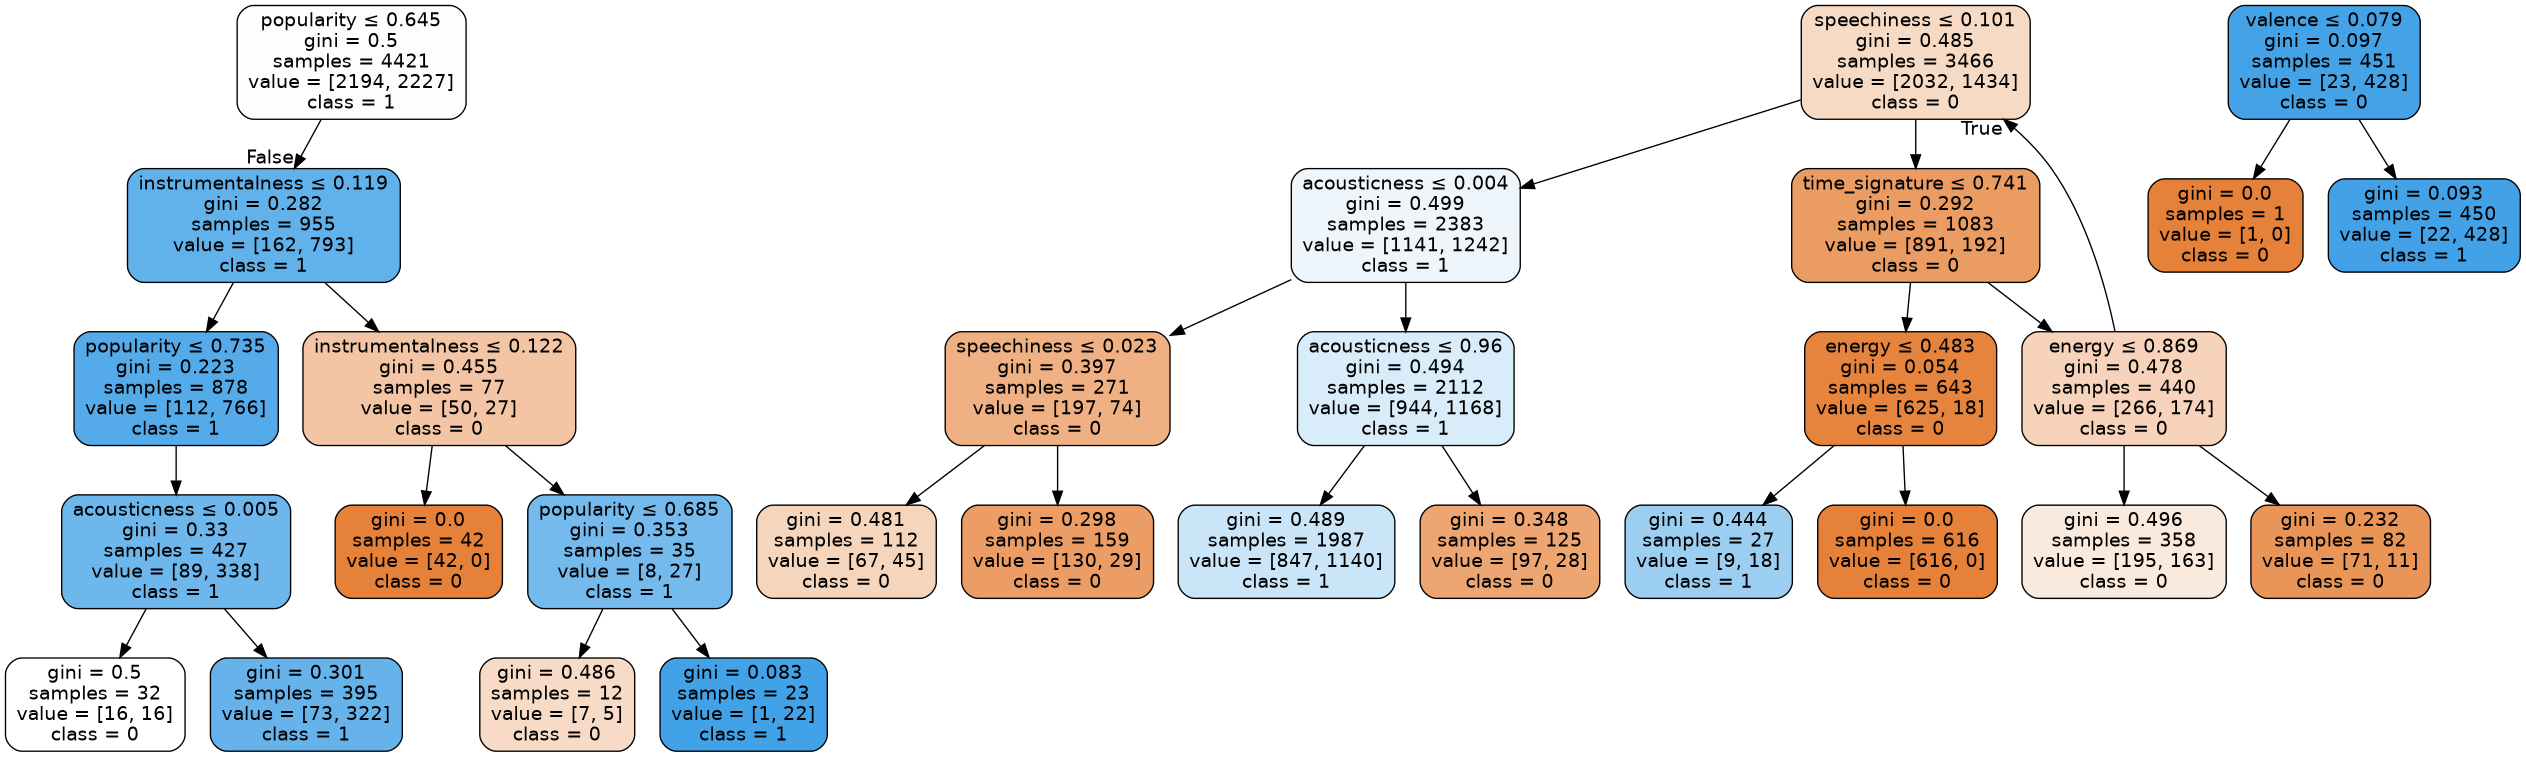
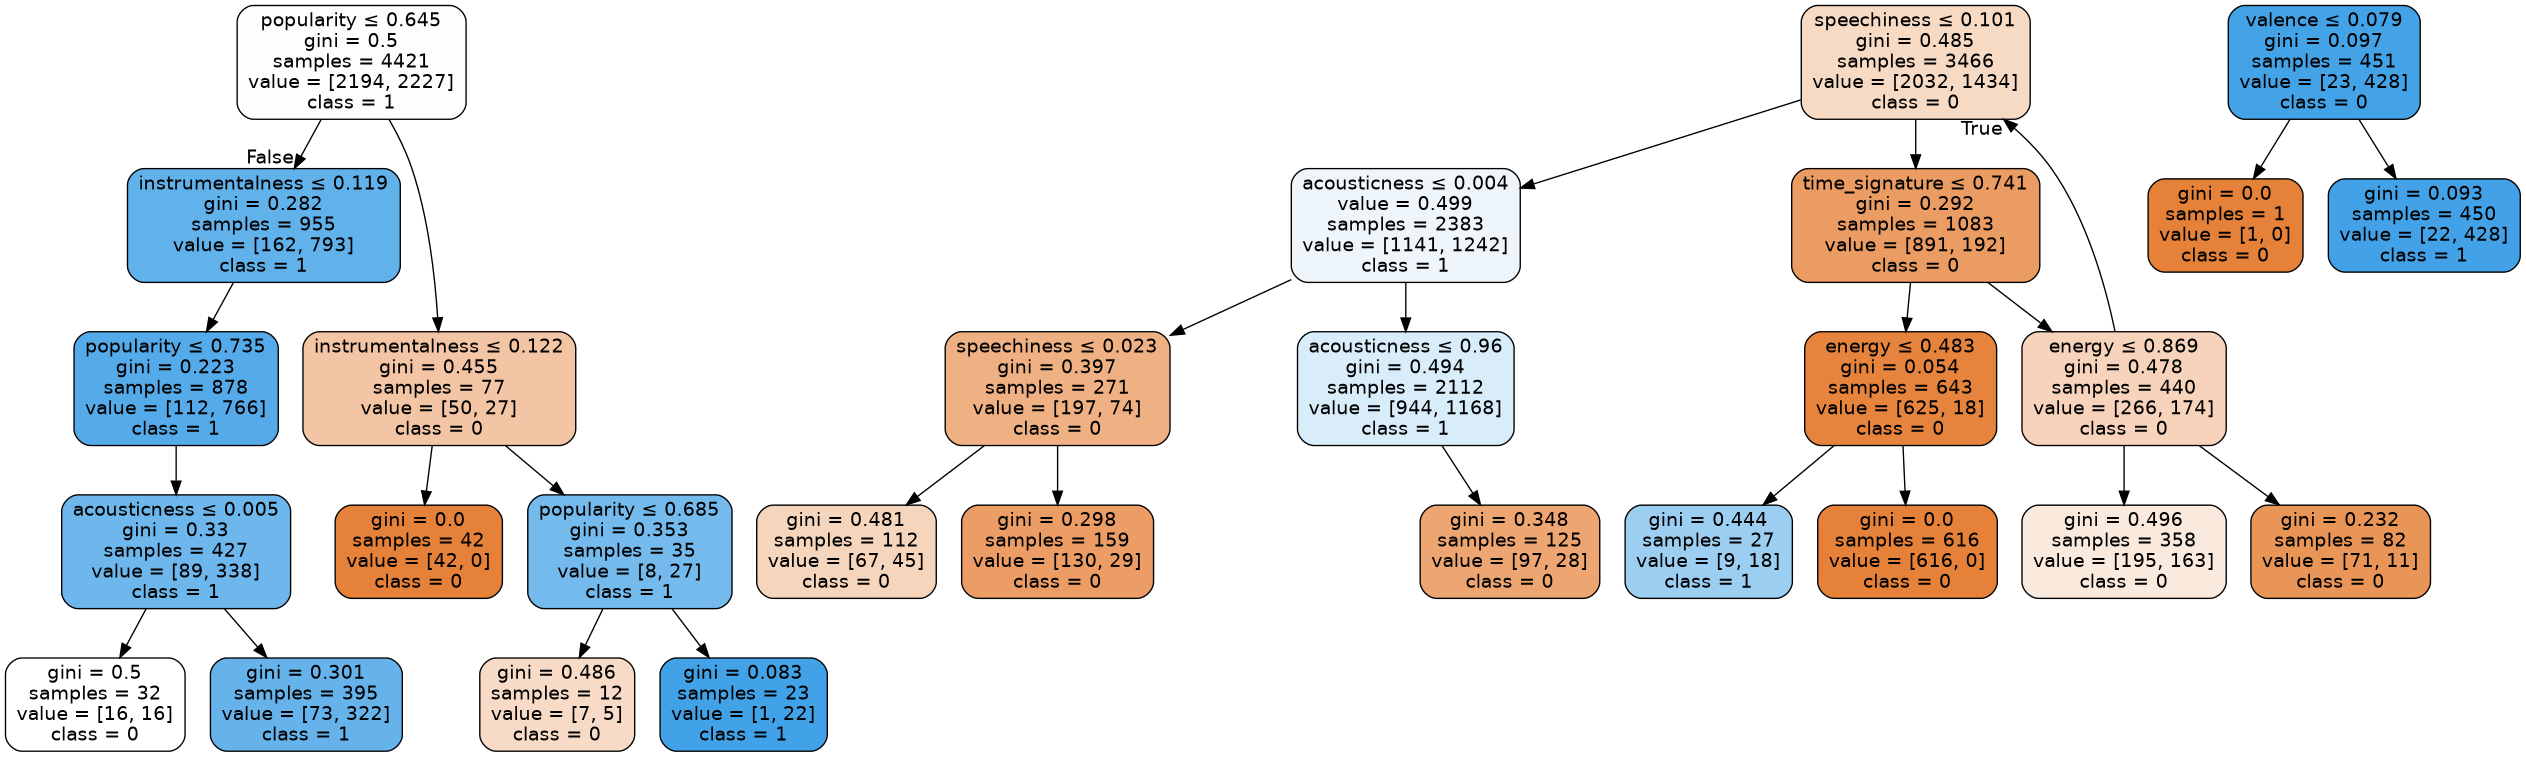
node "acousticness ≤ 0.004": text "gini = 0.499" -> "value = 0.499"
edge "instrumentalness ≤ 0.119" -> "instrumentalness ≤ 0.122": now "popularity ≤ 0.645" -> "instrumentalness ≤ 0.122"
node "gini = 0.489": removed
